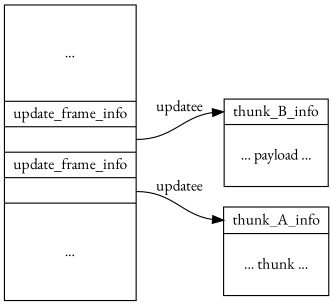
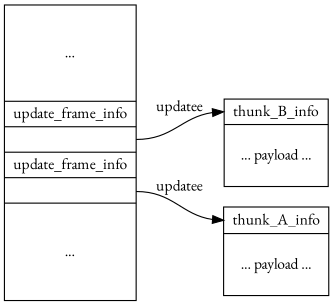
node "thunk_A_info": text "... thunk ..." -> "... payload ..."
